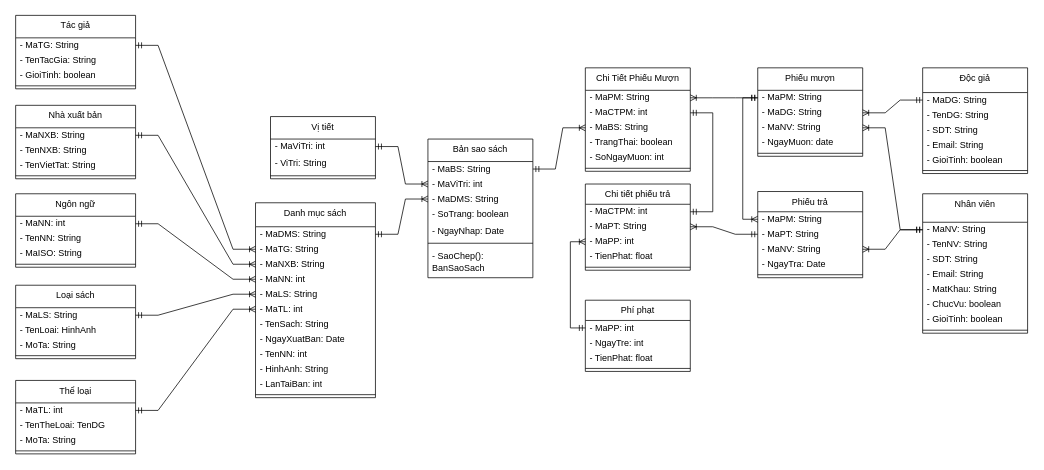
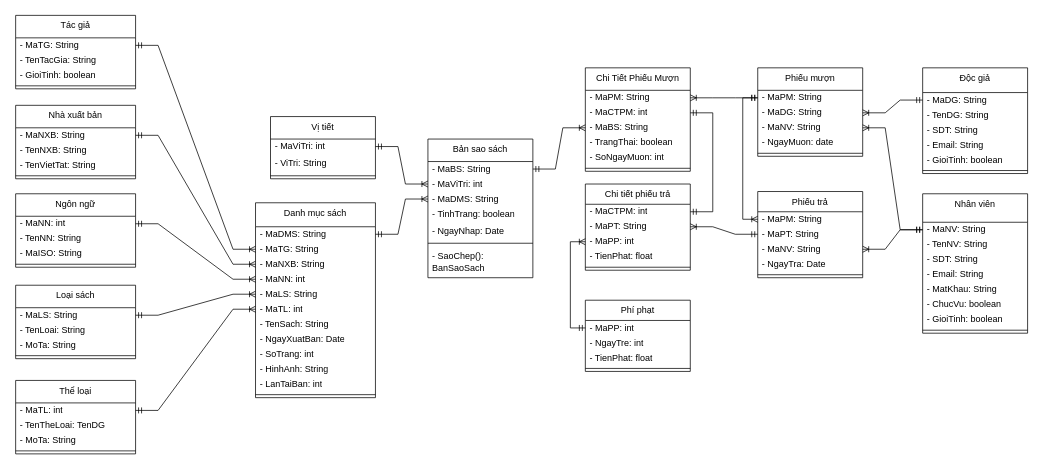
node "- SoTrang: boolean": label "- SoTrang: boolean" -> "- TinhTrang: boolean"
node "- TenLoai: HinhAnh": label "- TenLoai: HinhAnh" -> "- TenLoai: String"
node "- TenNN: int": label "- TenNN: int" -> "- SoTrang: int"
